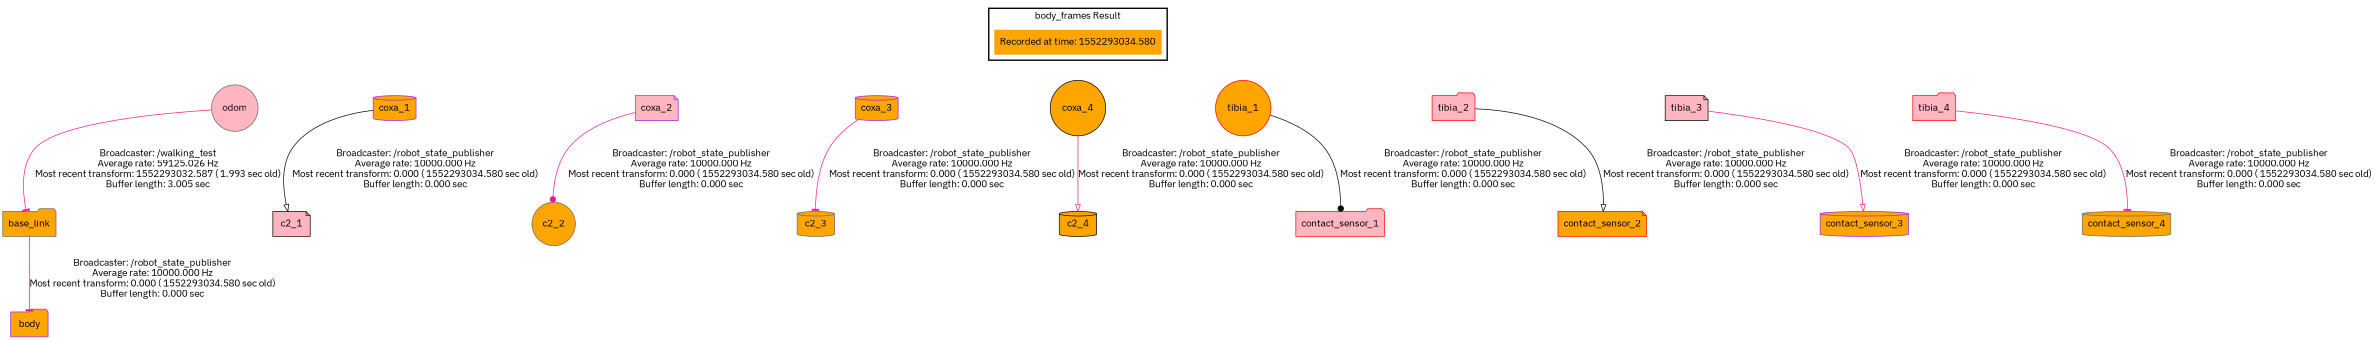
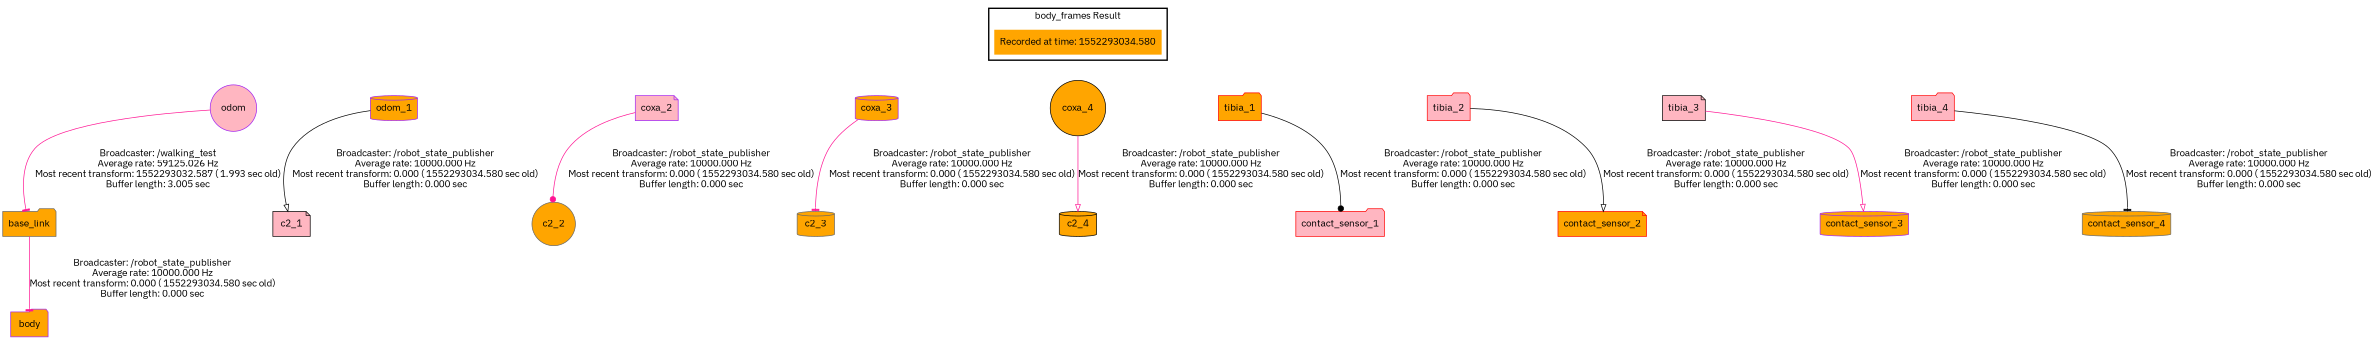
node "odom": color gray40 -> purple
node "coxa_1": label "coxa_1" -> "odom_1"
node "tibia_1": shape circle -> folder
edge "tibia_4" -> "contact_sensor_4": color deeppink -> black
